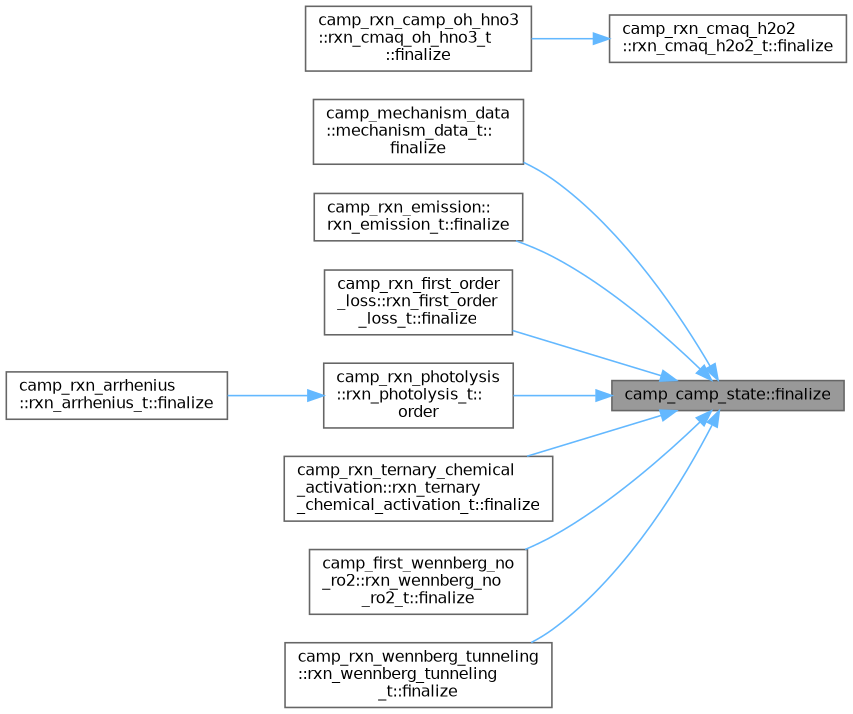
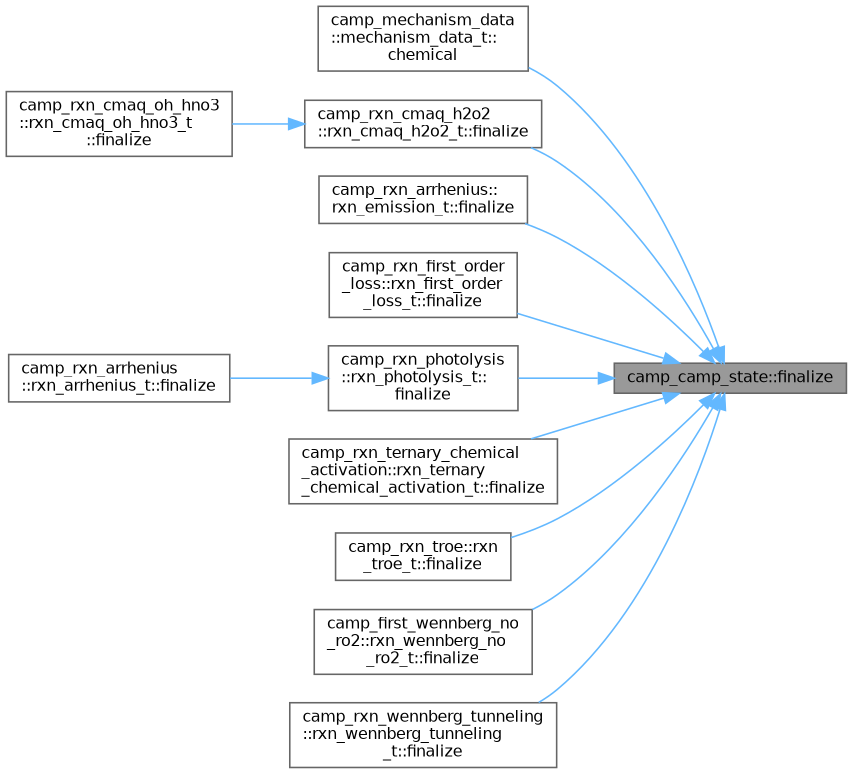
node "camp_rxn_camp_oh_hno3 ::rxn_cmaq_oh_hno3_t ::finalize": label "camp_rxn_camp_oh_hno3 ::rxn_cmaq_oh_hno3_t ::finalize" -> "camp_rxn_cmaq_oh_hno3 ::rxn_cmaq_oh_hno3_t ::finalize"
node "camp_mechanism_data ::mechanism_data_t:: finalize": label "camp_mechanism_data ::mechanism_data_t:: finalize" -> "camp_mechanism_data ::mechanism_data_t:: chemical"
node "camp_rxn_emission:: rxn_emission_t::finalize": label "camp_rxn_emission:: rxn_emission_t::finalize" -> "camp_rxn_arrhenius:: rxn_emission_t::finalize"
edge "camp_rxn_cmaq_h2o2 ::rxn_cmaq_h2o2_t::finalize" -> "camp_camp_state::finalize": added
node "camp_rxn_photolysis ::rxn_photolysis_t:: order": label "camp_rxn_photolysis ::rxn_photolysis_t:: order" -> "camp_rxn_photolysis ::rxn_photolysis_t:: finalize"
node "camp_rxn_troe::rxn _troe_t::finalize": added
